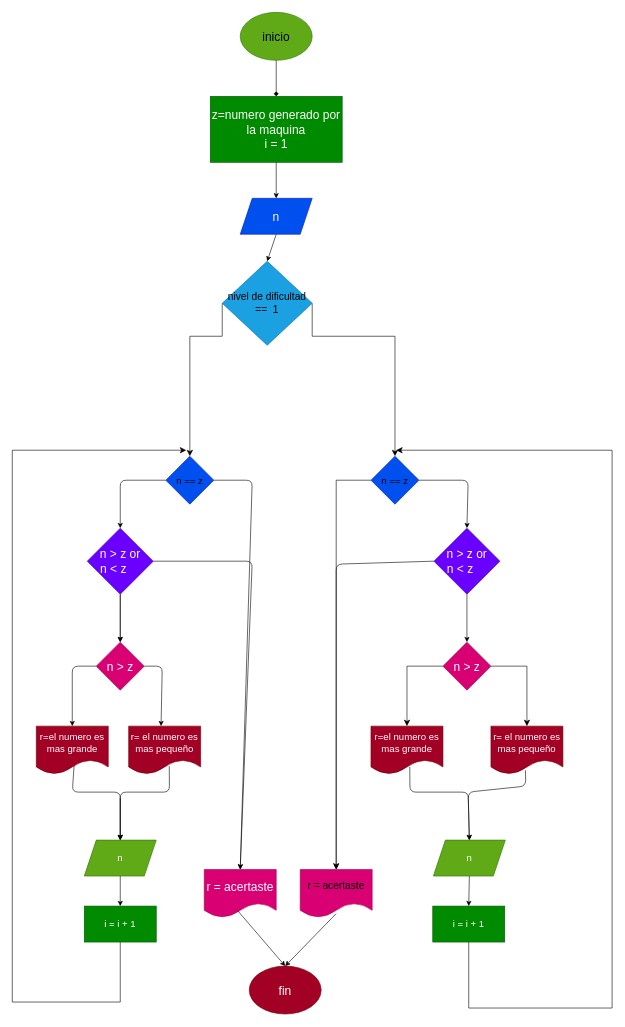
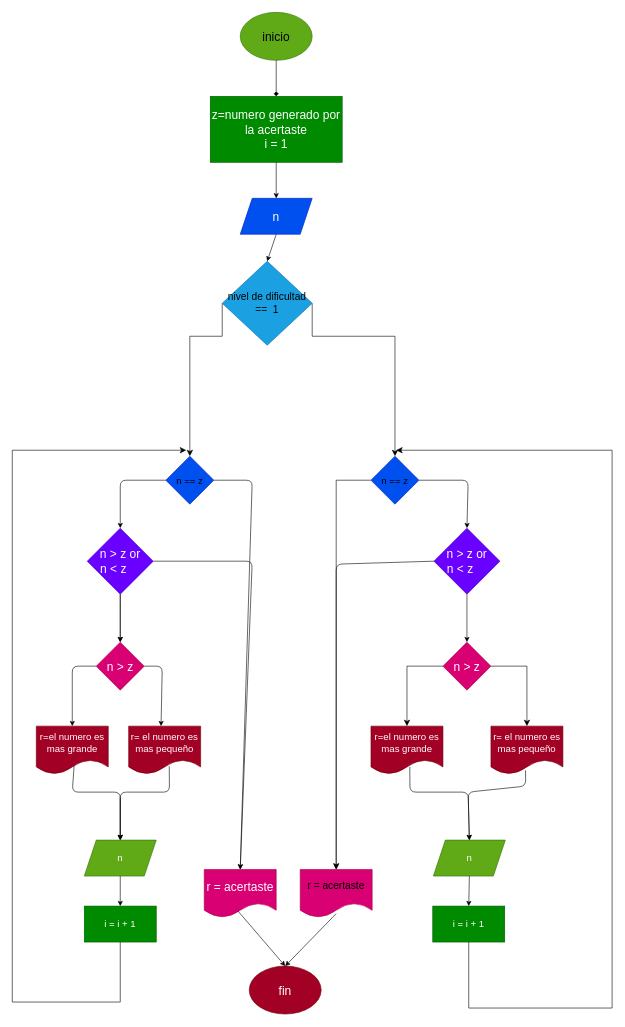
node "z=numero generado por la maquina i = 1": label "z=numero generado por la maquina i = 1" -> "z=numero generado por la acertaste i = 1"
